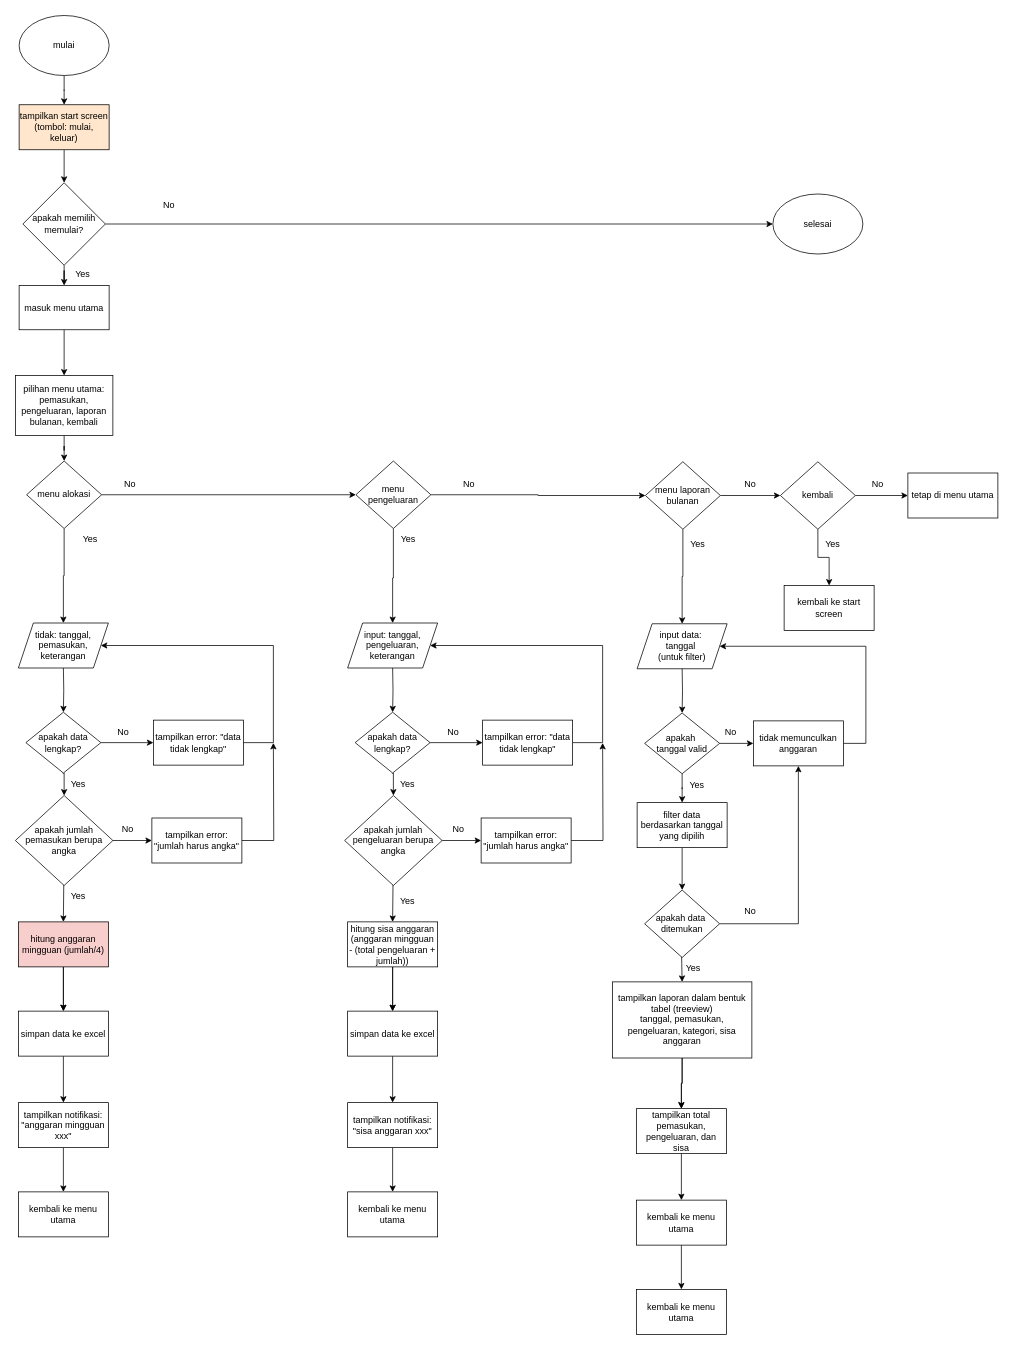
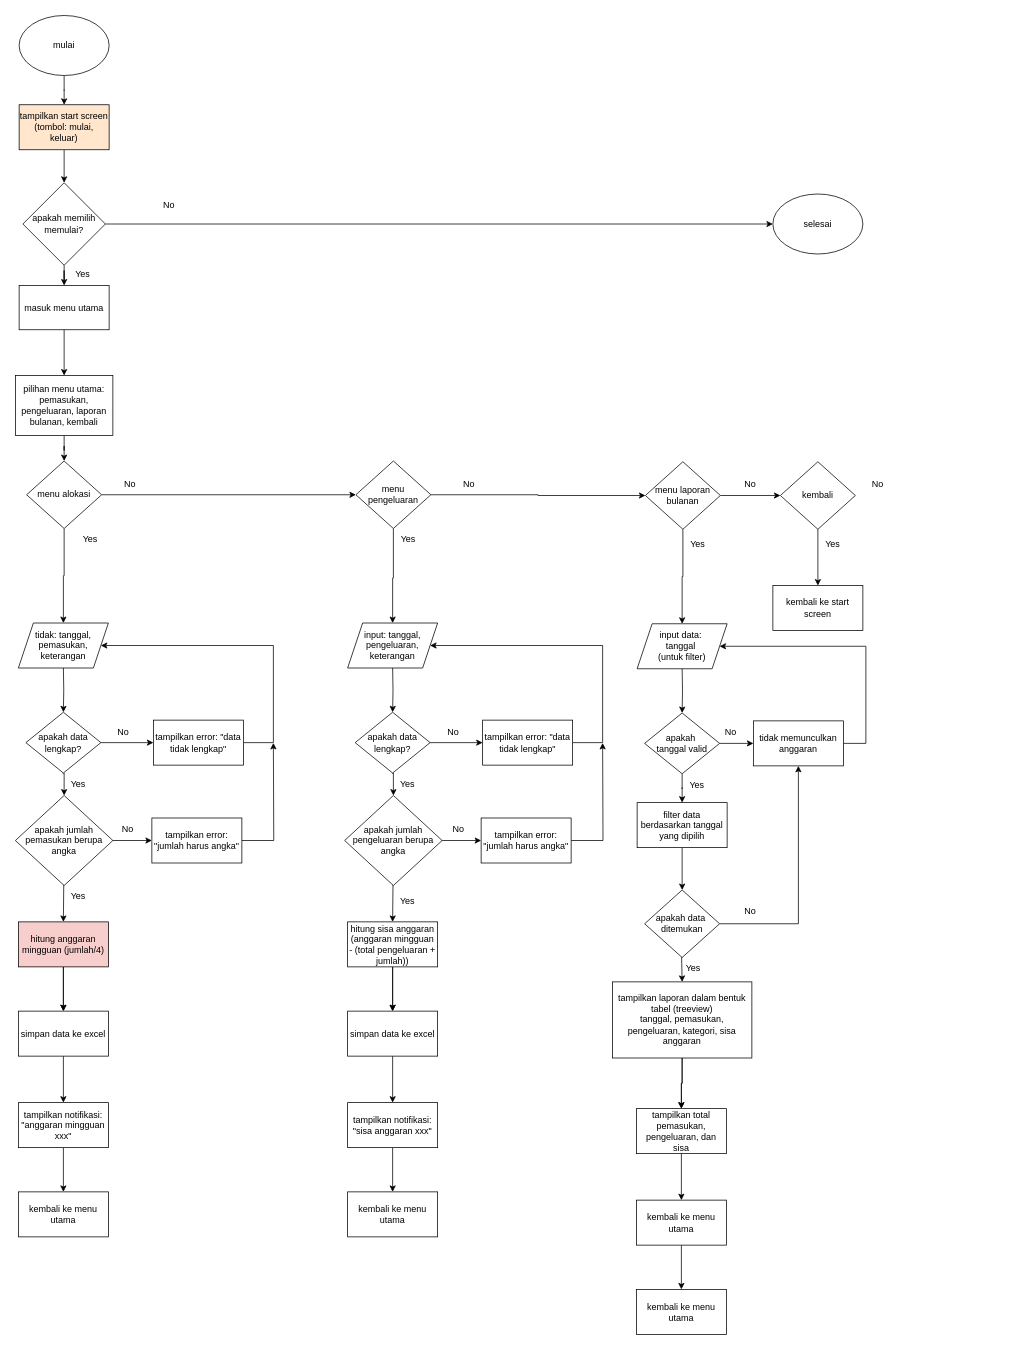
edge "kembali" -> "tetap di menu utama": removed
node "tetap di menu utama": removed
node "kembali ke start screen": moved (829, 608) -> (818, 608)
